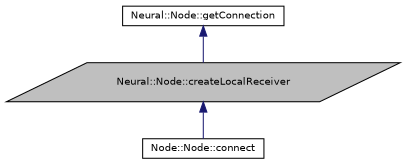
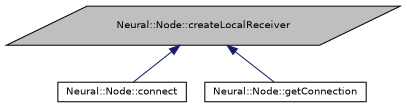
edge "Neural::Node::createLocalReceiver" -> "Neural::Node::getConnection": reversed
node "Node::Node::connect": label "Node::Node::connect" -> "Neural::Node::connect"
